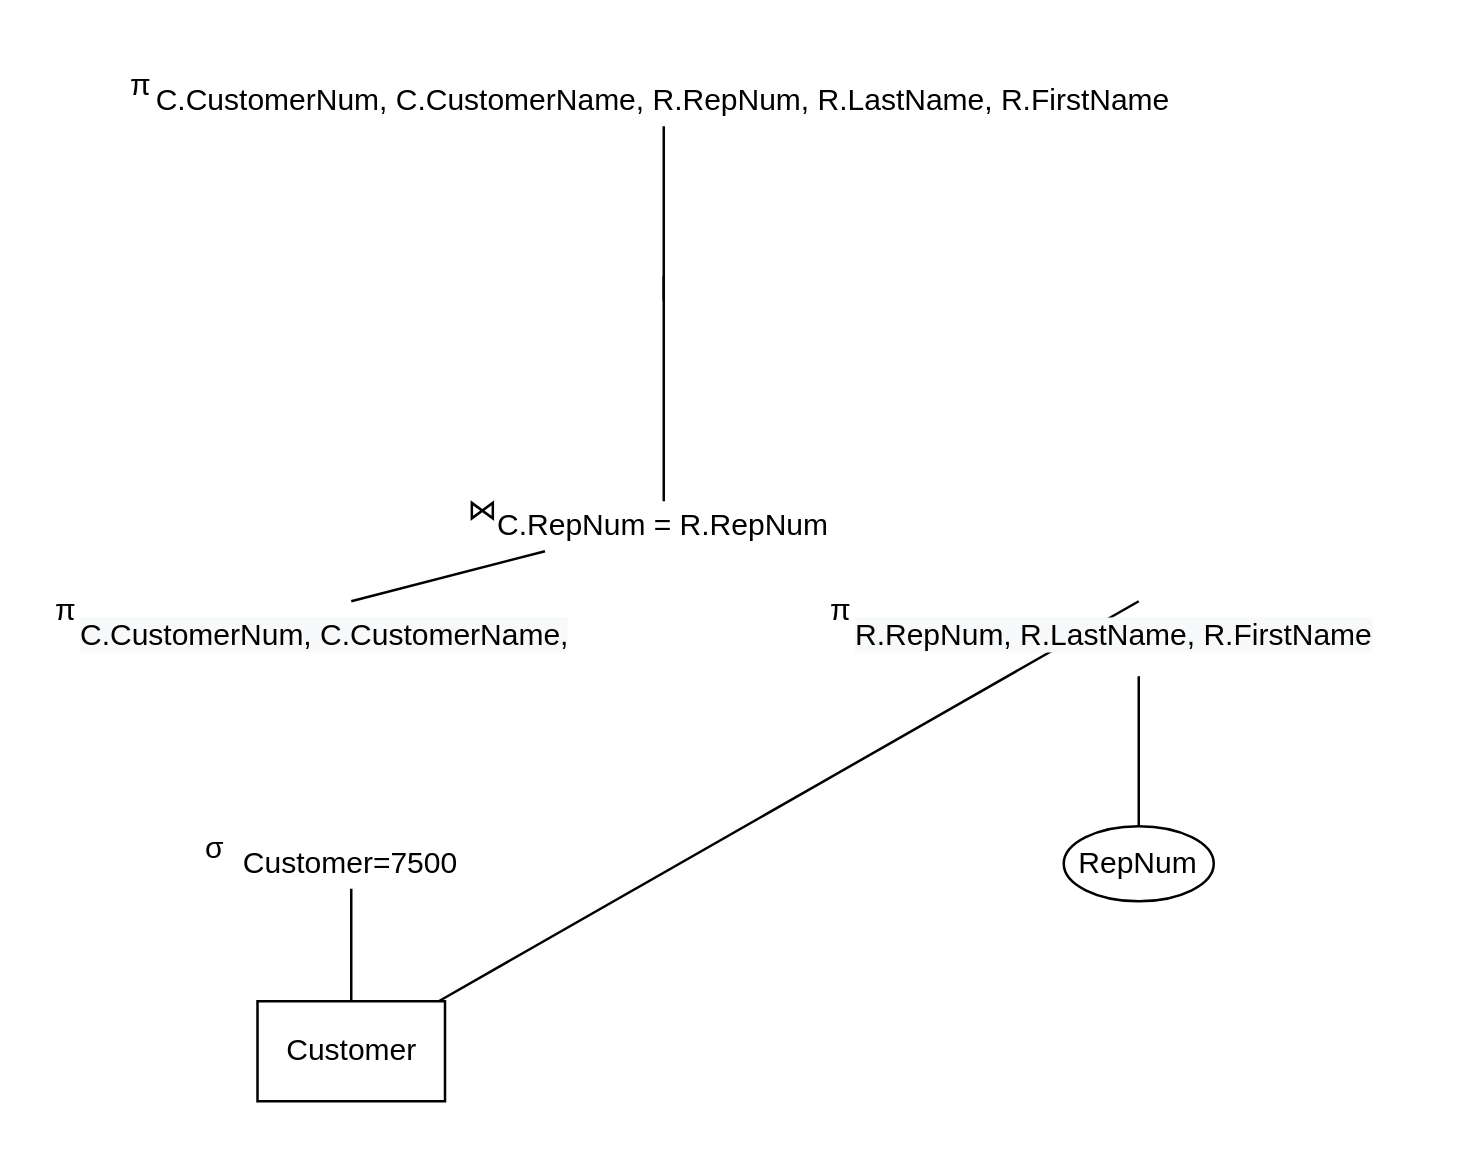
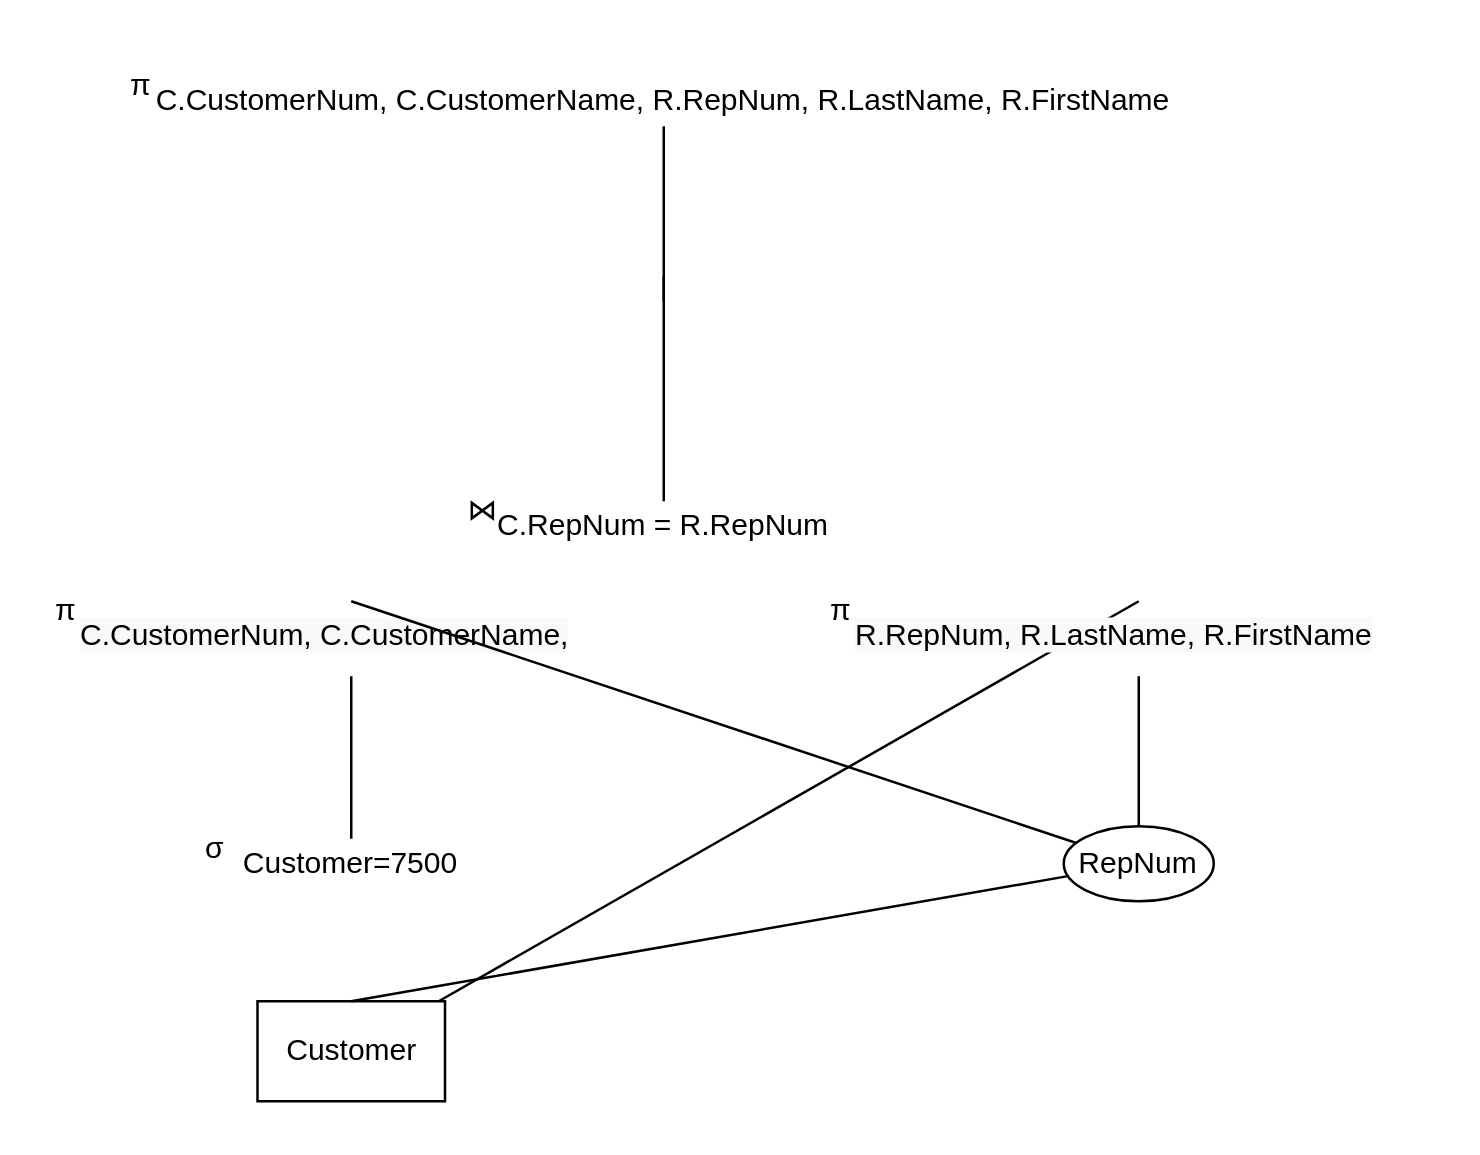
edge "C.RepNum = R.RepNum" -- "C.CustomerNum, C.CustomerName,": now "RepNum" -- "C.CustomerNum, C.CustomerName,"
edge "C.CustomerNum, C.CustomerName," -- "Customer=7500": added
edge "Customer=7500" -- "Customer": now "RepNum" -- "Customer"
